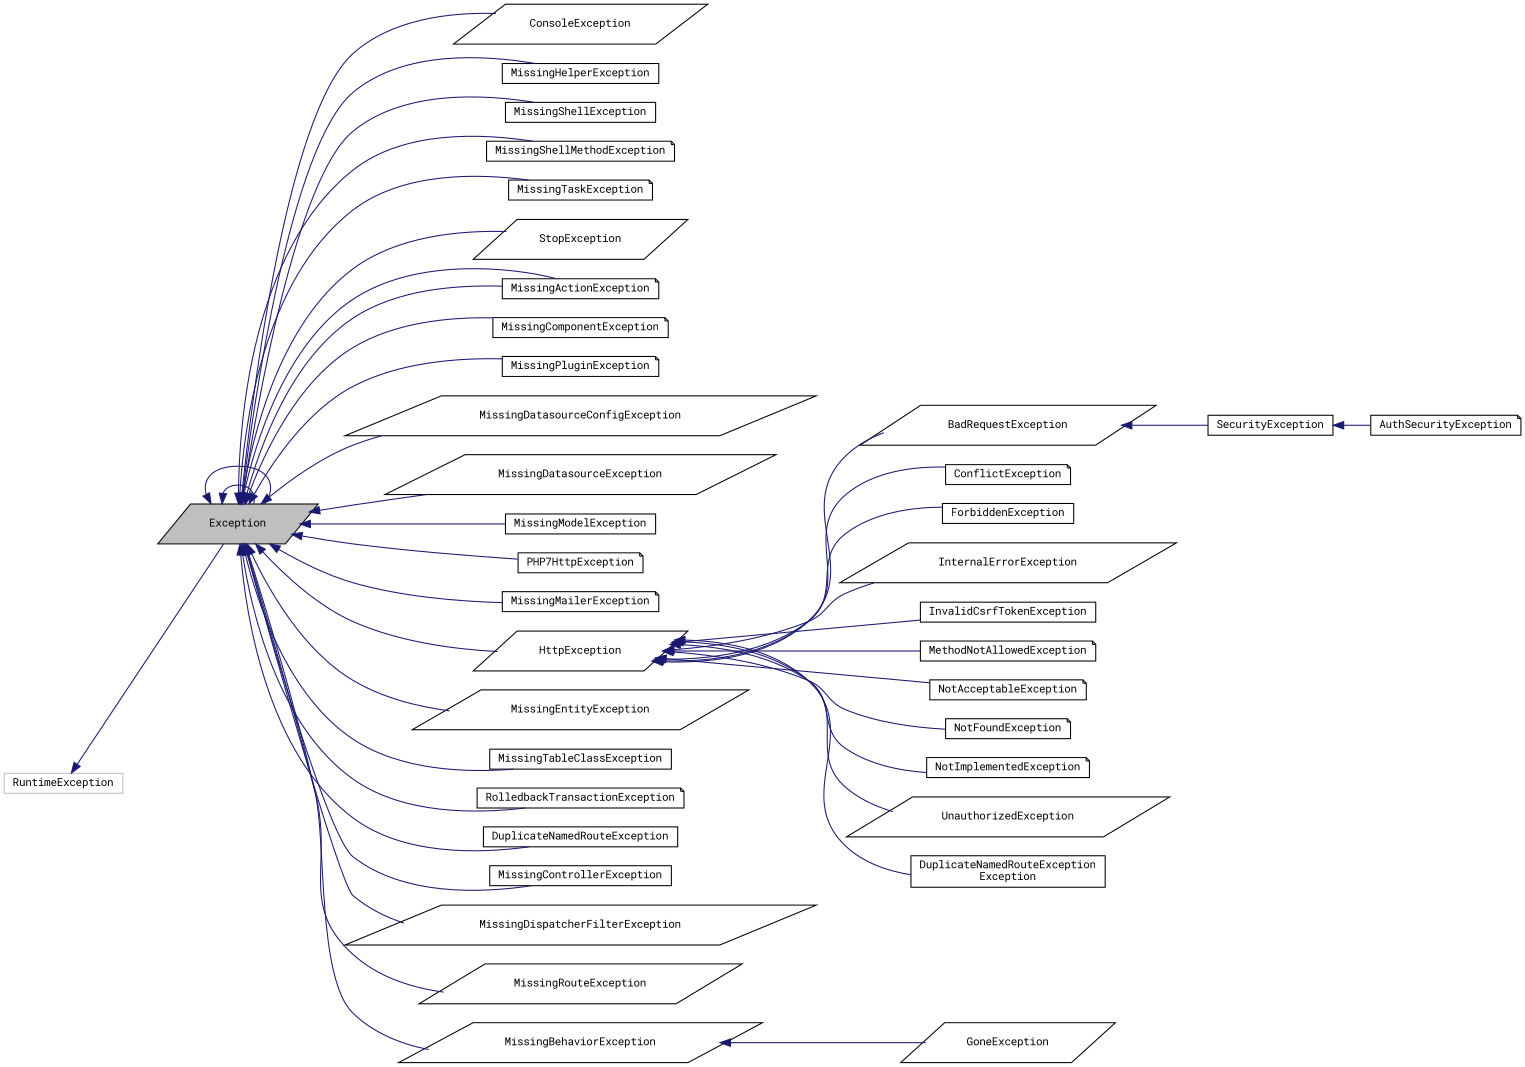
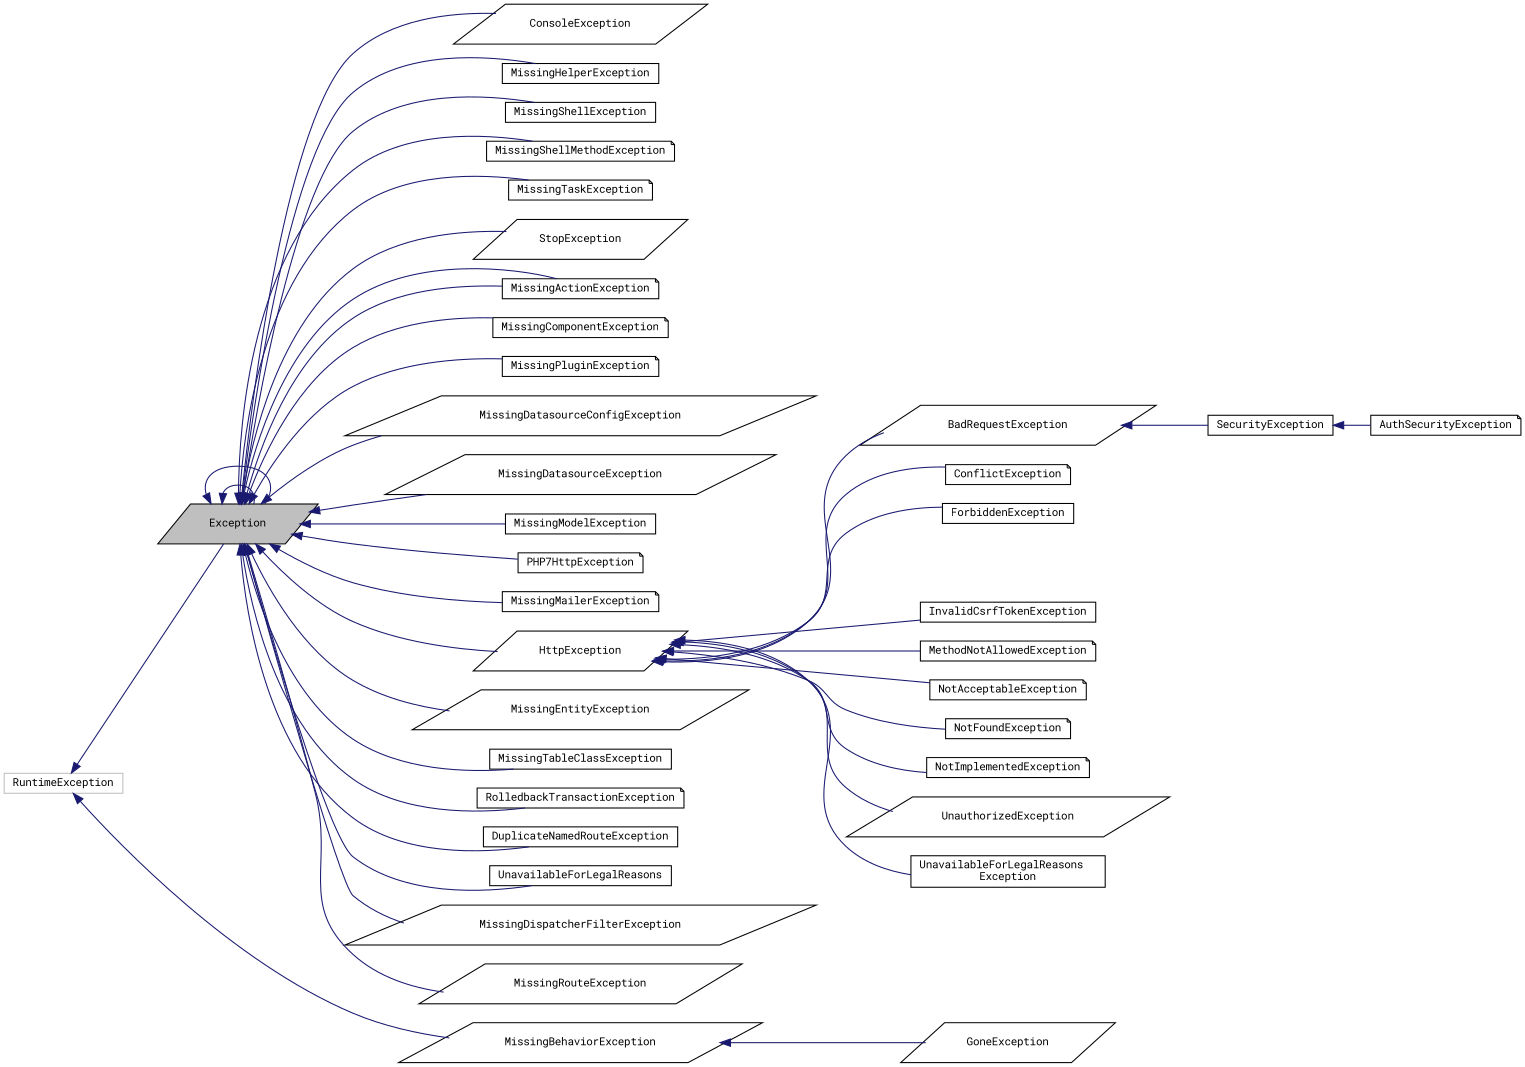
node "InternalErrorException": removed
node "DuplicateNamedRouteException Exception": label "DuplicateNamedRouteException Exception" -> "UnavailableForLegalReasons Exception"
node "MissingControllerException": label "MissingControllerException" -> "UnavailableForLegalReasons"
edge "MissingBehaviorException" -> "Exception": now "MissingBehaviorException" -> "RuntimeException"
